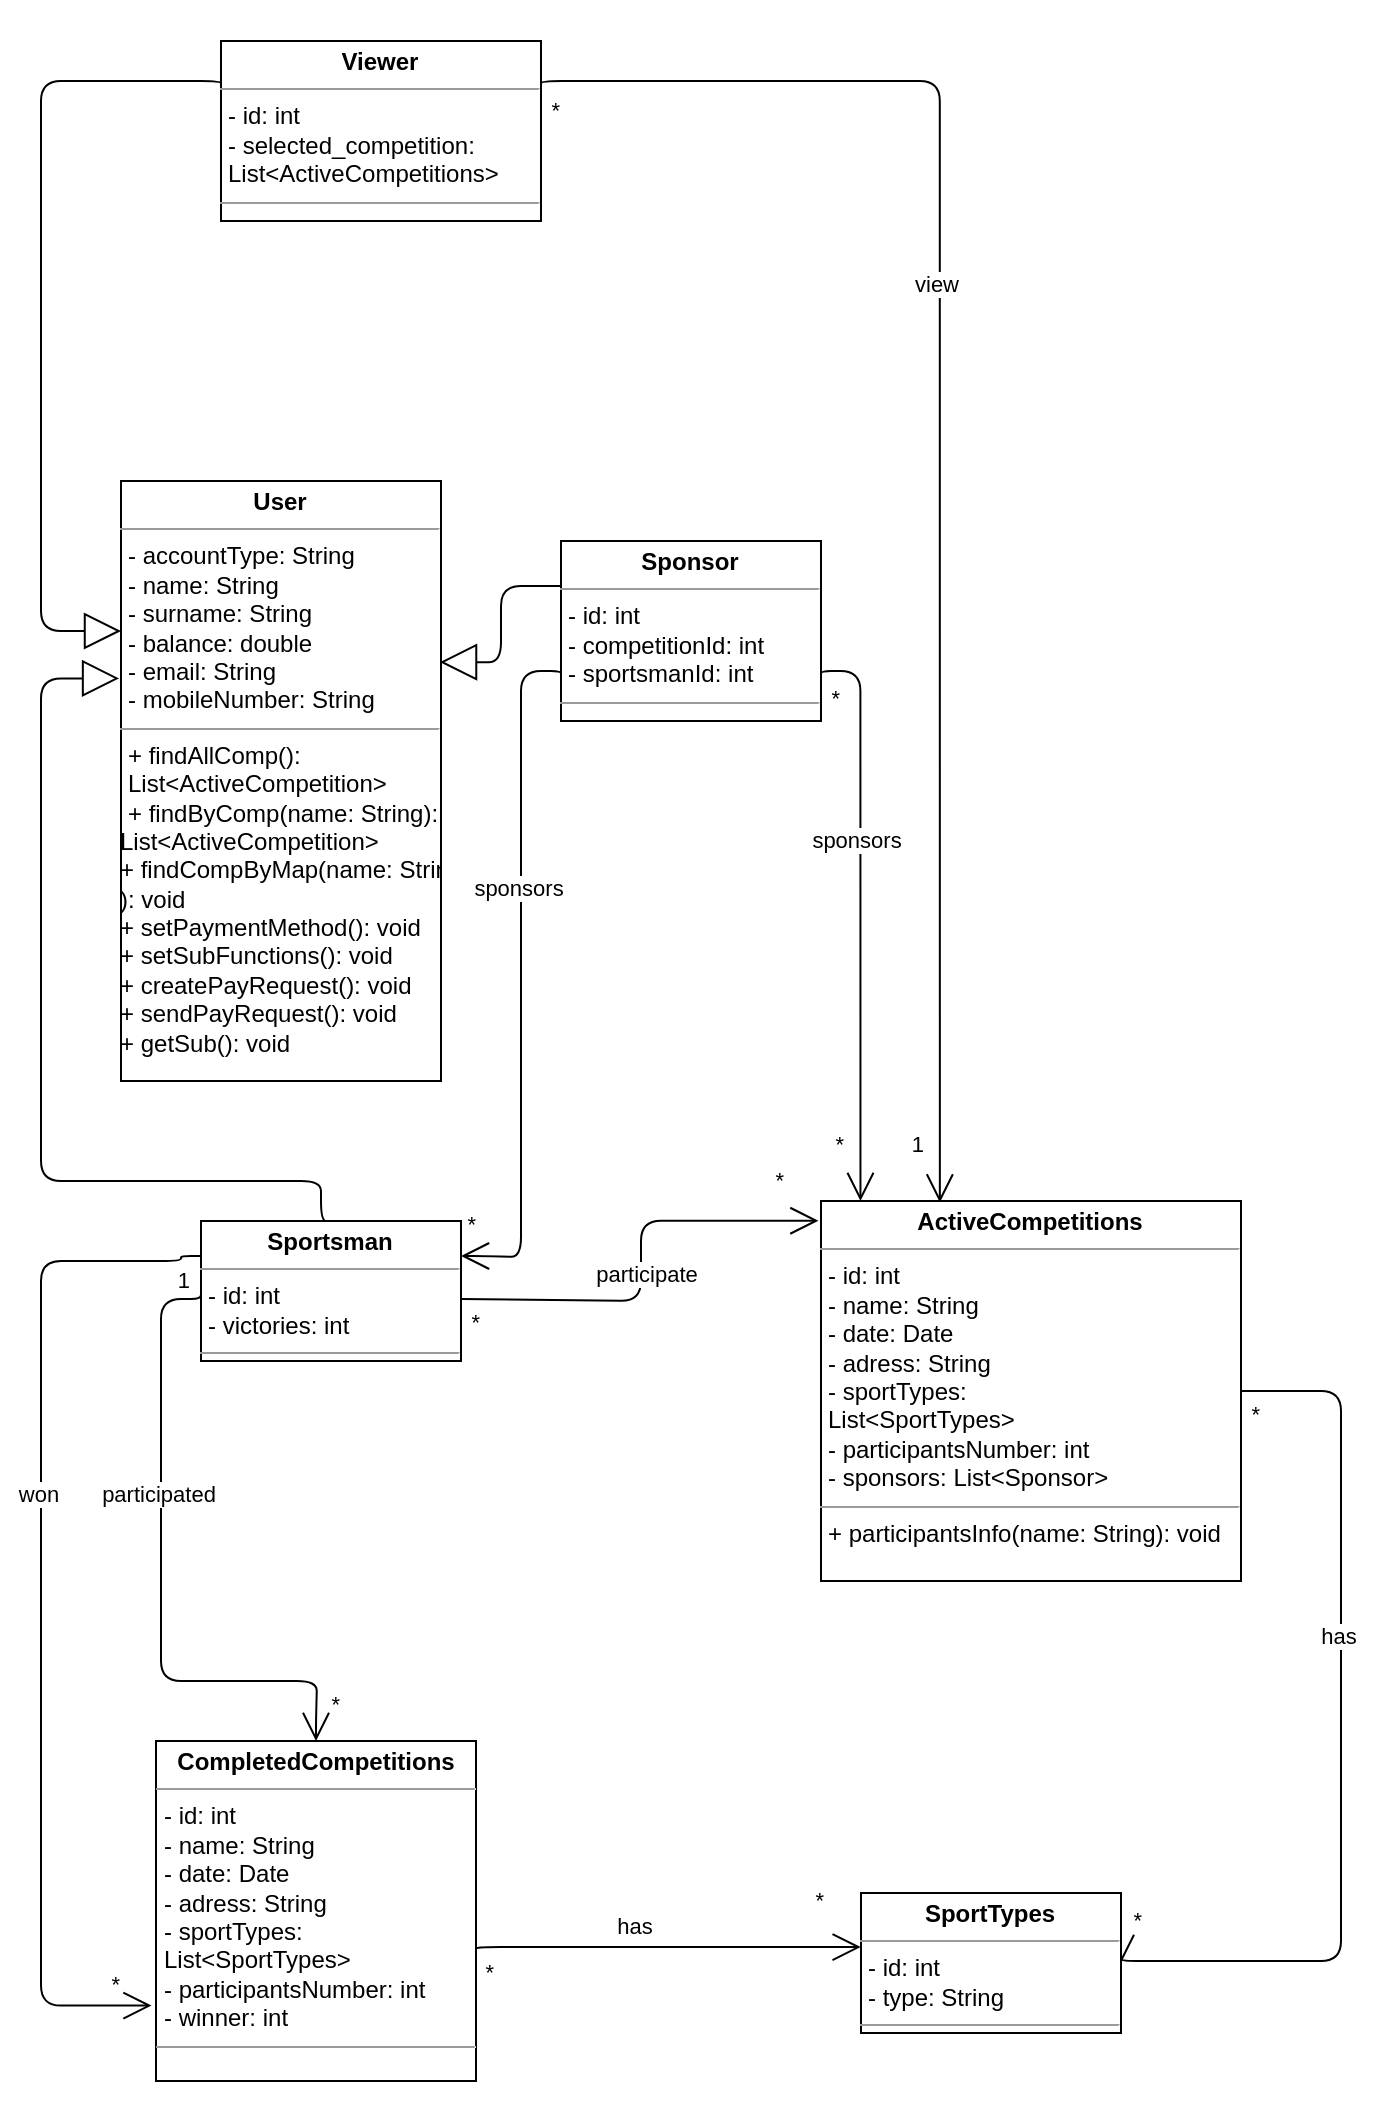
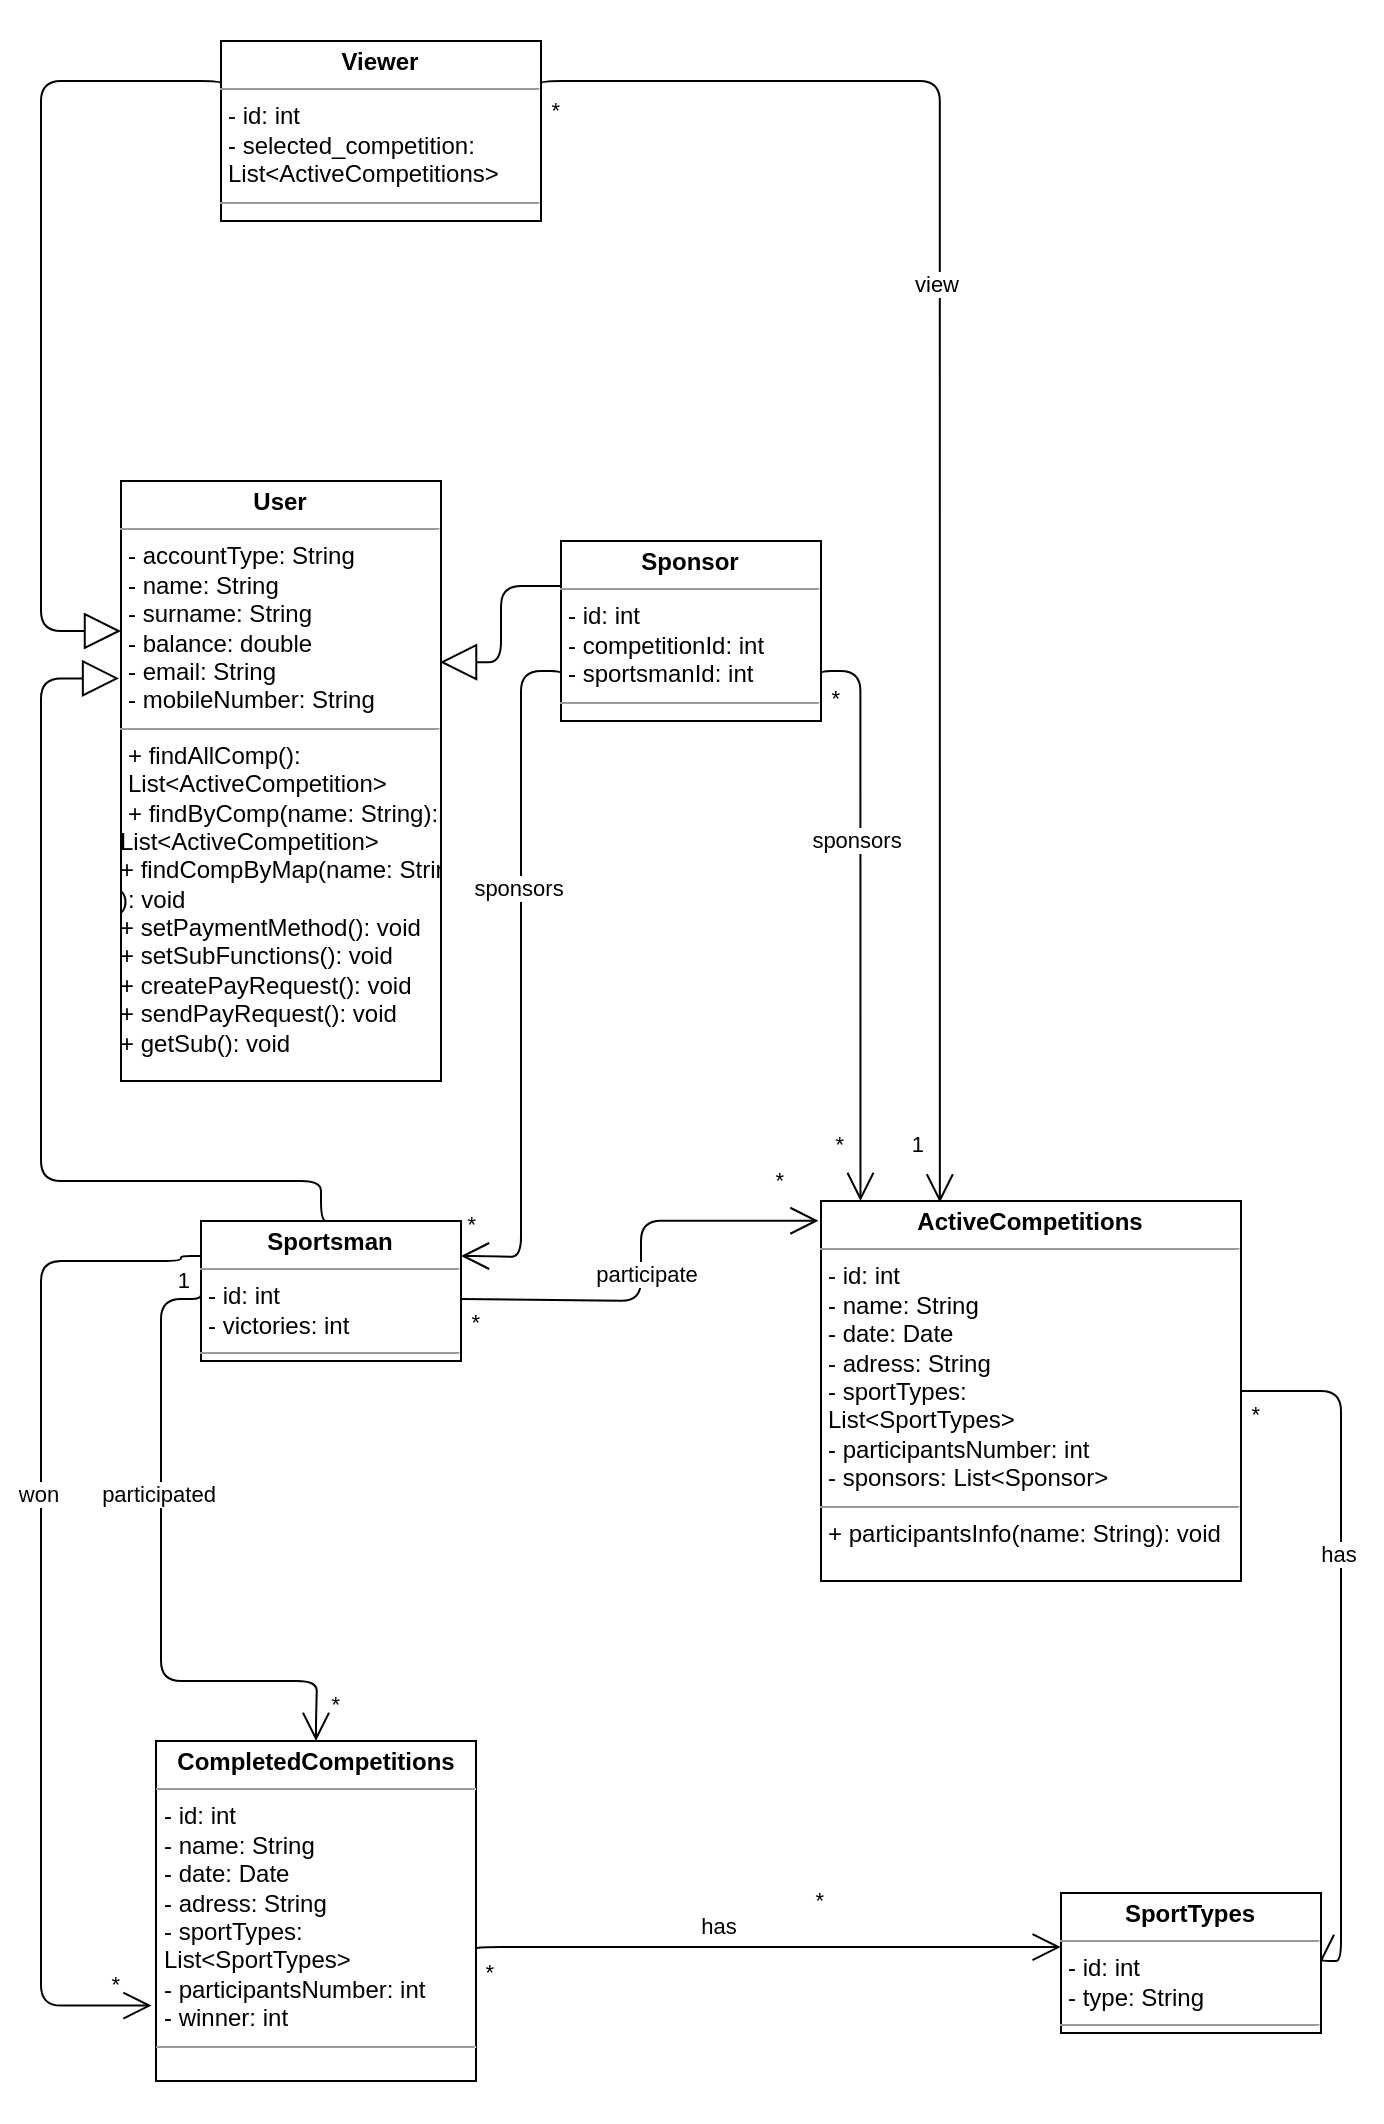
node "SportTypes - id: int - type: String": moved (991, 1963) -> (1191, 1963)
